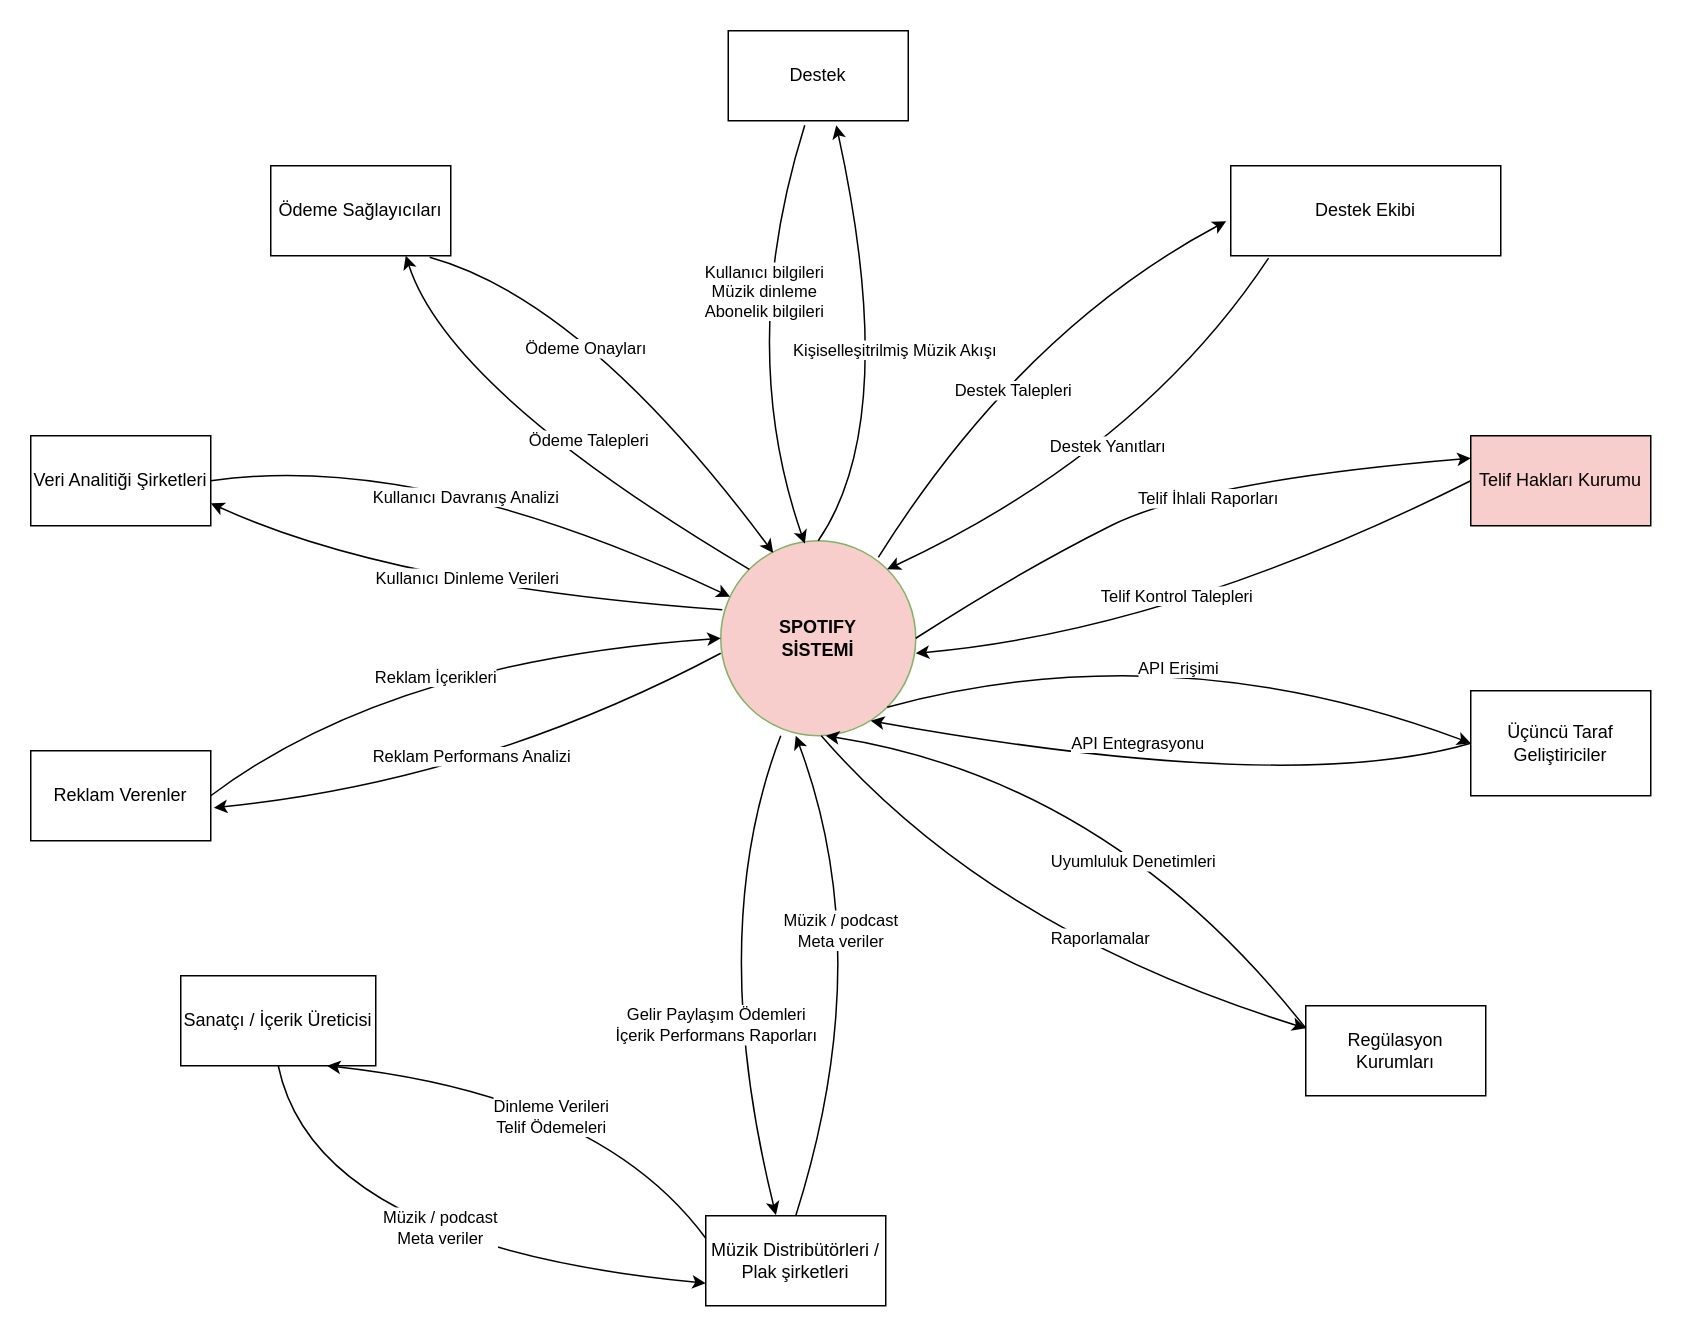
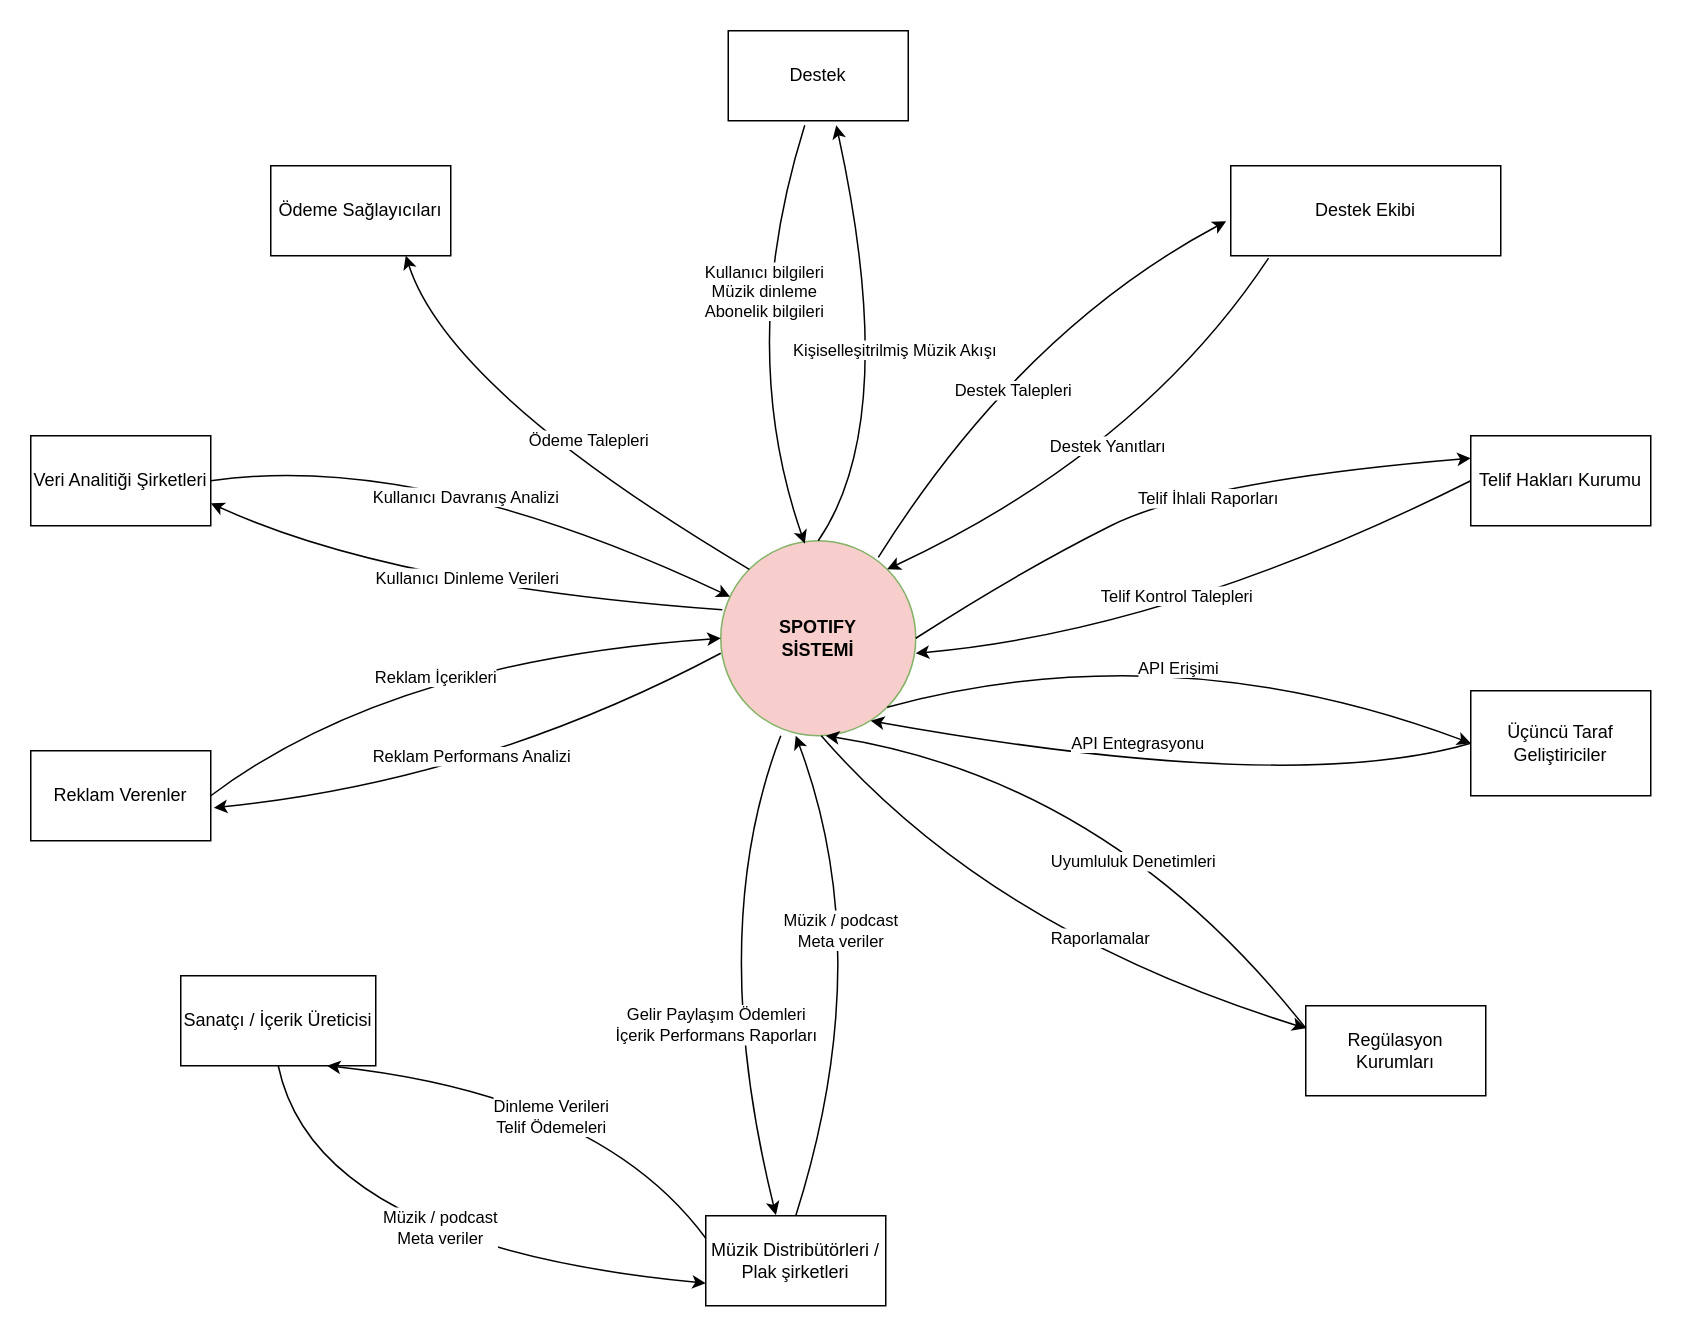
edge "Ödeme Sağlayıcıları" -> "SPOTIFY SİSTEMİ": removed, label "Ödeme Onayları"
node "Telif Hakları Kurumu": fillcolor #f8cecc -> #ffffff
